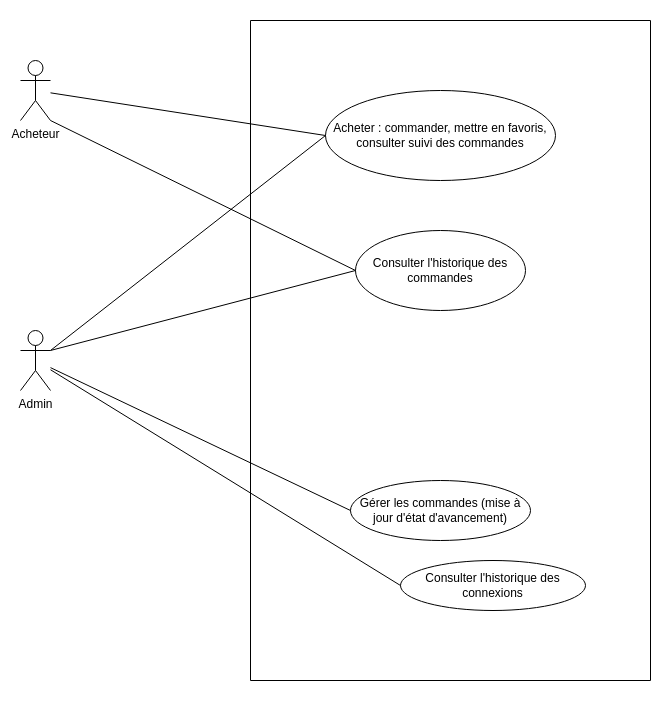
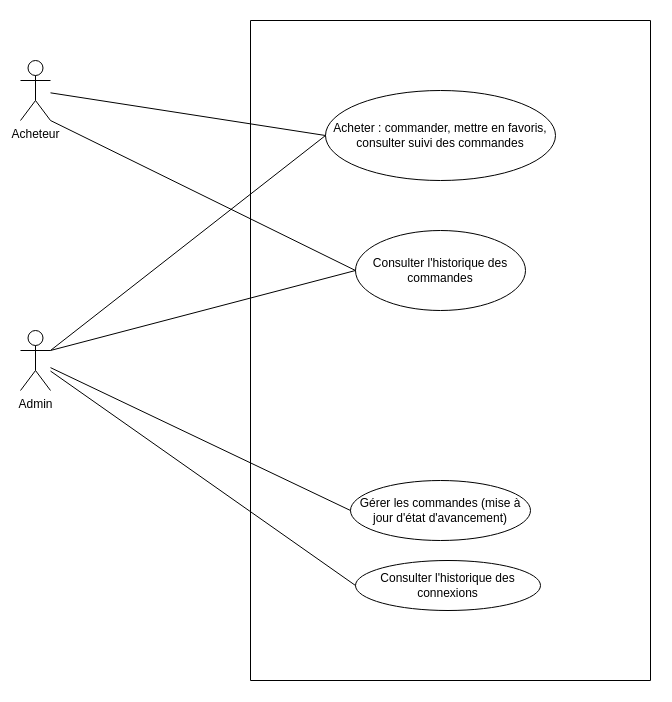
node "Consulter l'historique des connexions": moved (493, 586) -> (448, 586)
